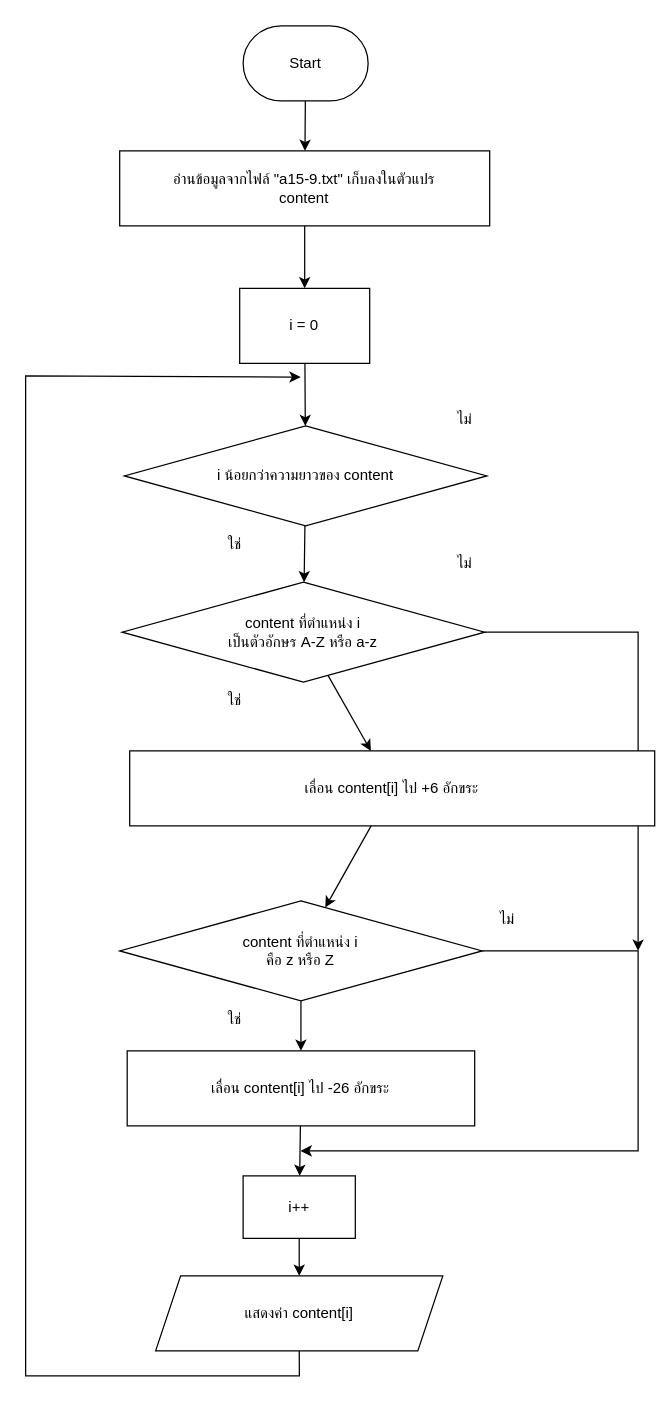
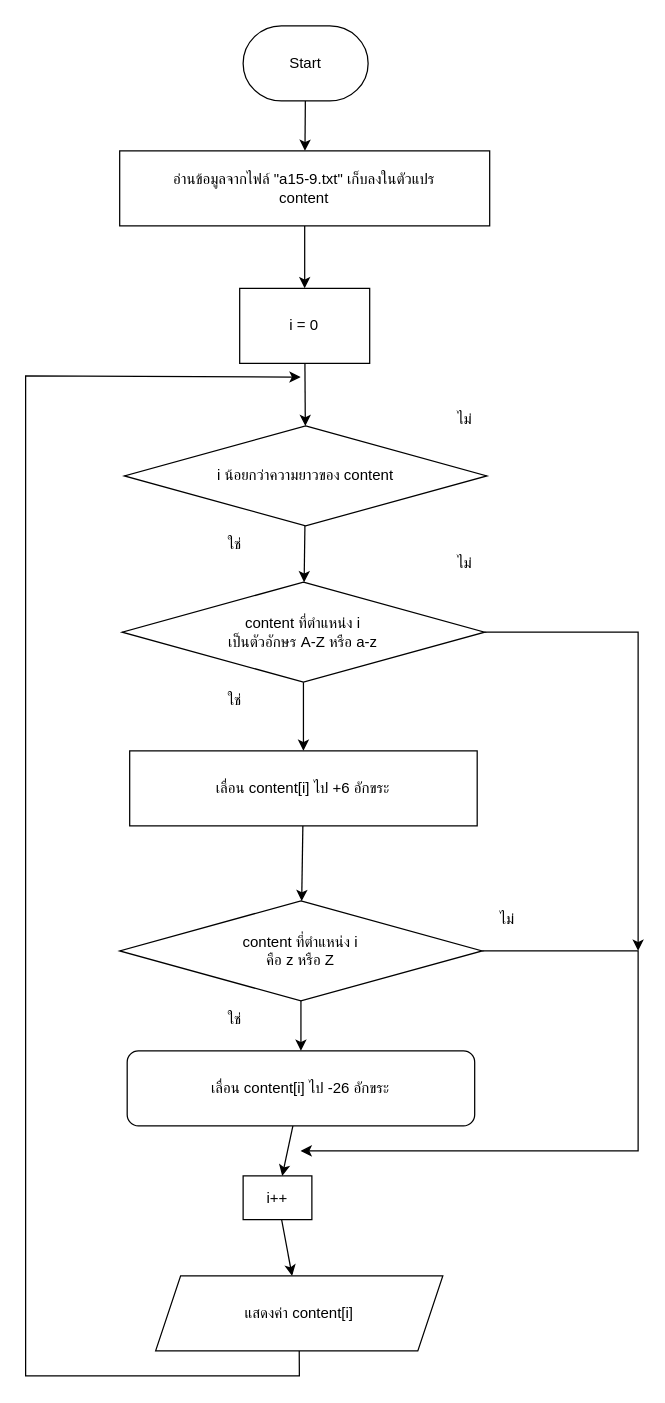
node "เลื่อน content[i] ไป +6 อักขระ": size 525x75 -> 348x75
node "เลื่อน content[i] ไป -26 อักขระ": shape rectangle -> rounded rectangle
node "i++": size 112x63 -> 69x44
